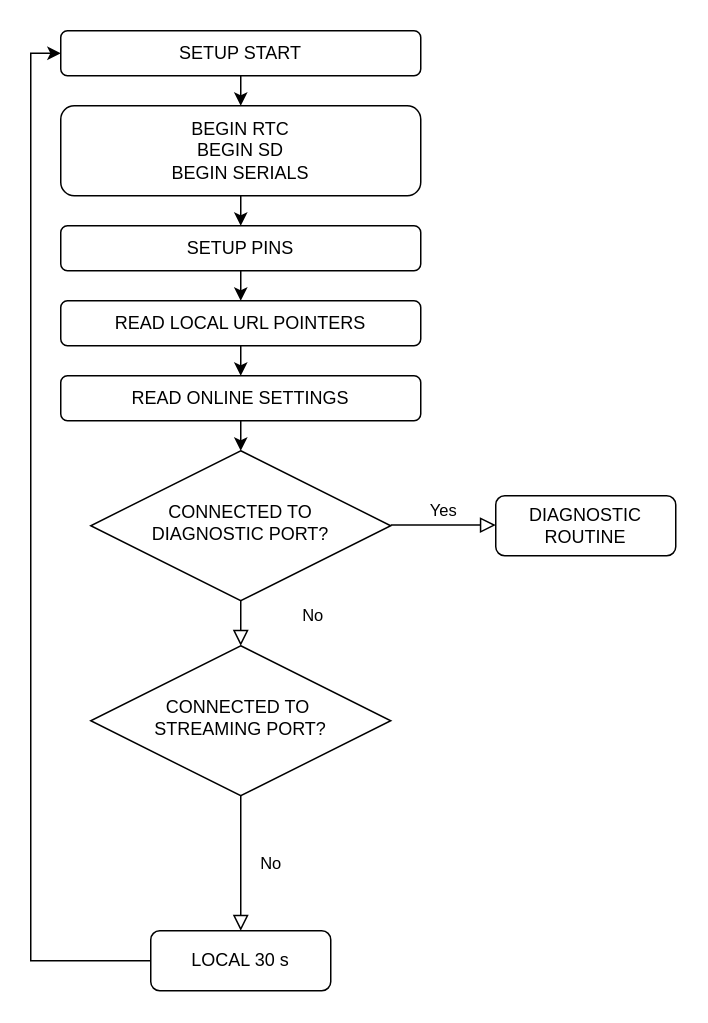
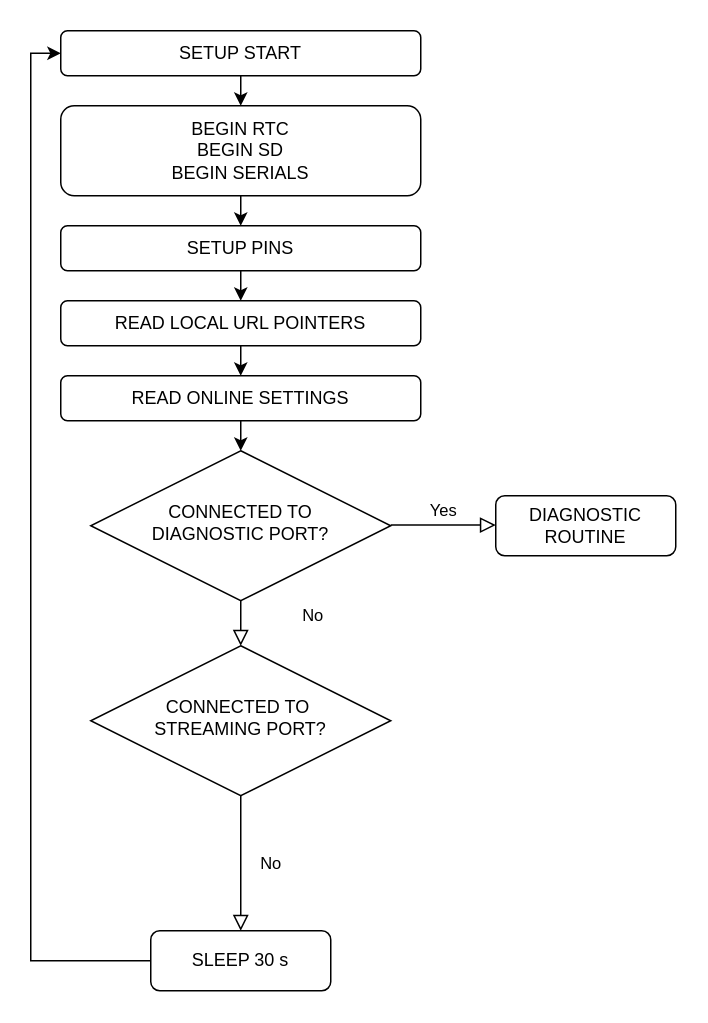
node "LOCAL 30 s": label "LOCAL 30 s" -> "SLEEP 30 s"
